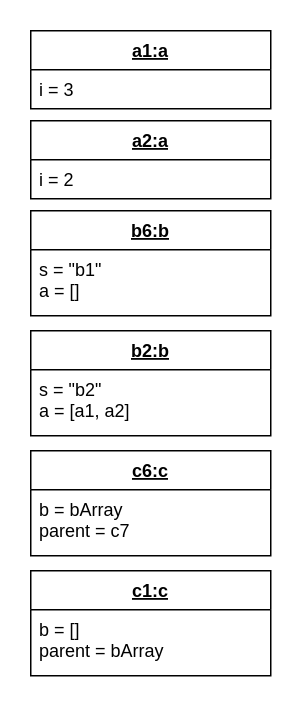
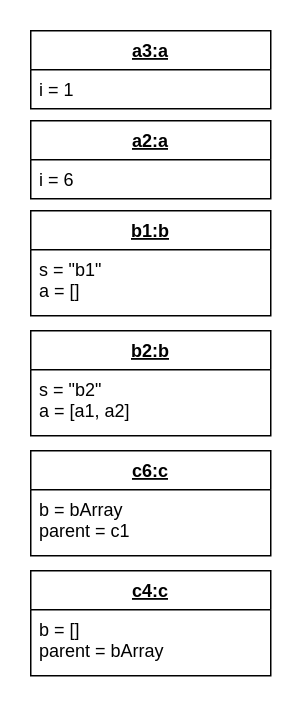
node "a1:a": label "a1:a" -> "a3:a"
node "i = 3": label "i = 3" -> "i = 1"
node "i = 2": label "i = 2" -> "i = 6"
node "b6:b": label "b6:b" -> "b1:b"
node "b = bArray parent = c7": label "b = bArray parent = c7" -> "b = bArray parent = c1"
node "c1:c": label "c1:c" -> "c4:c"
